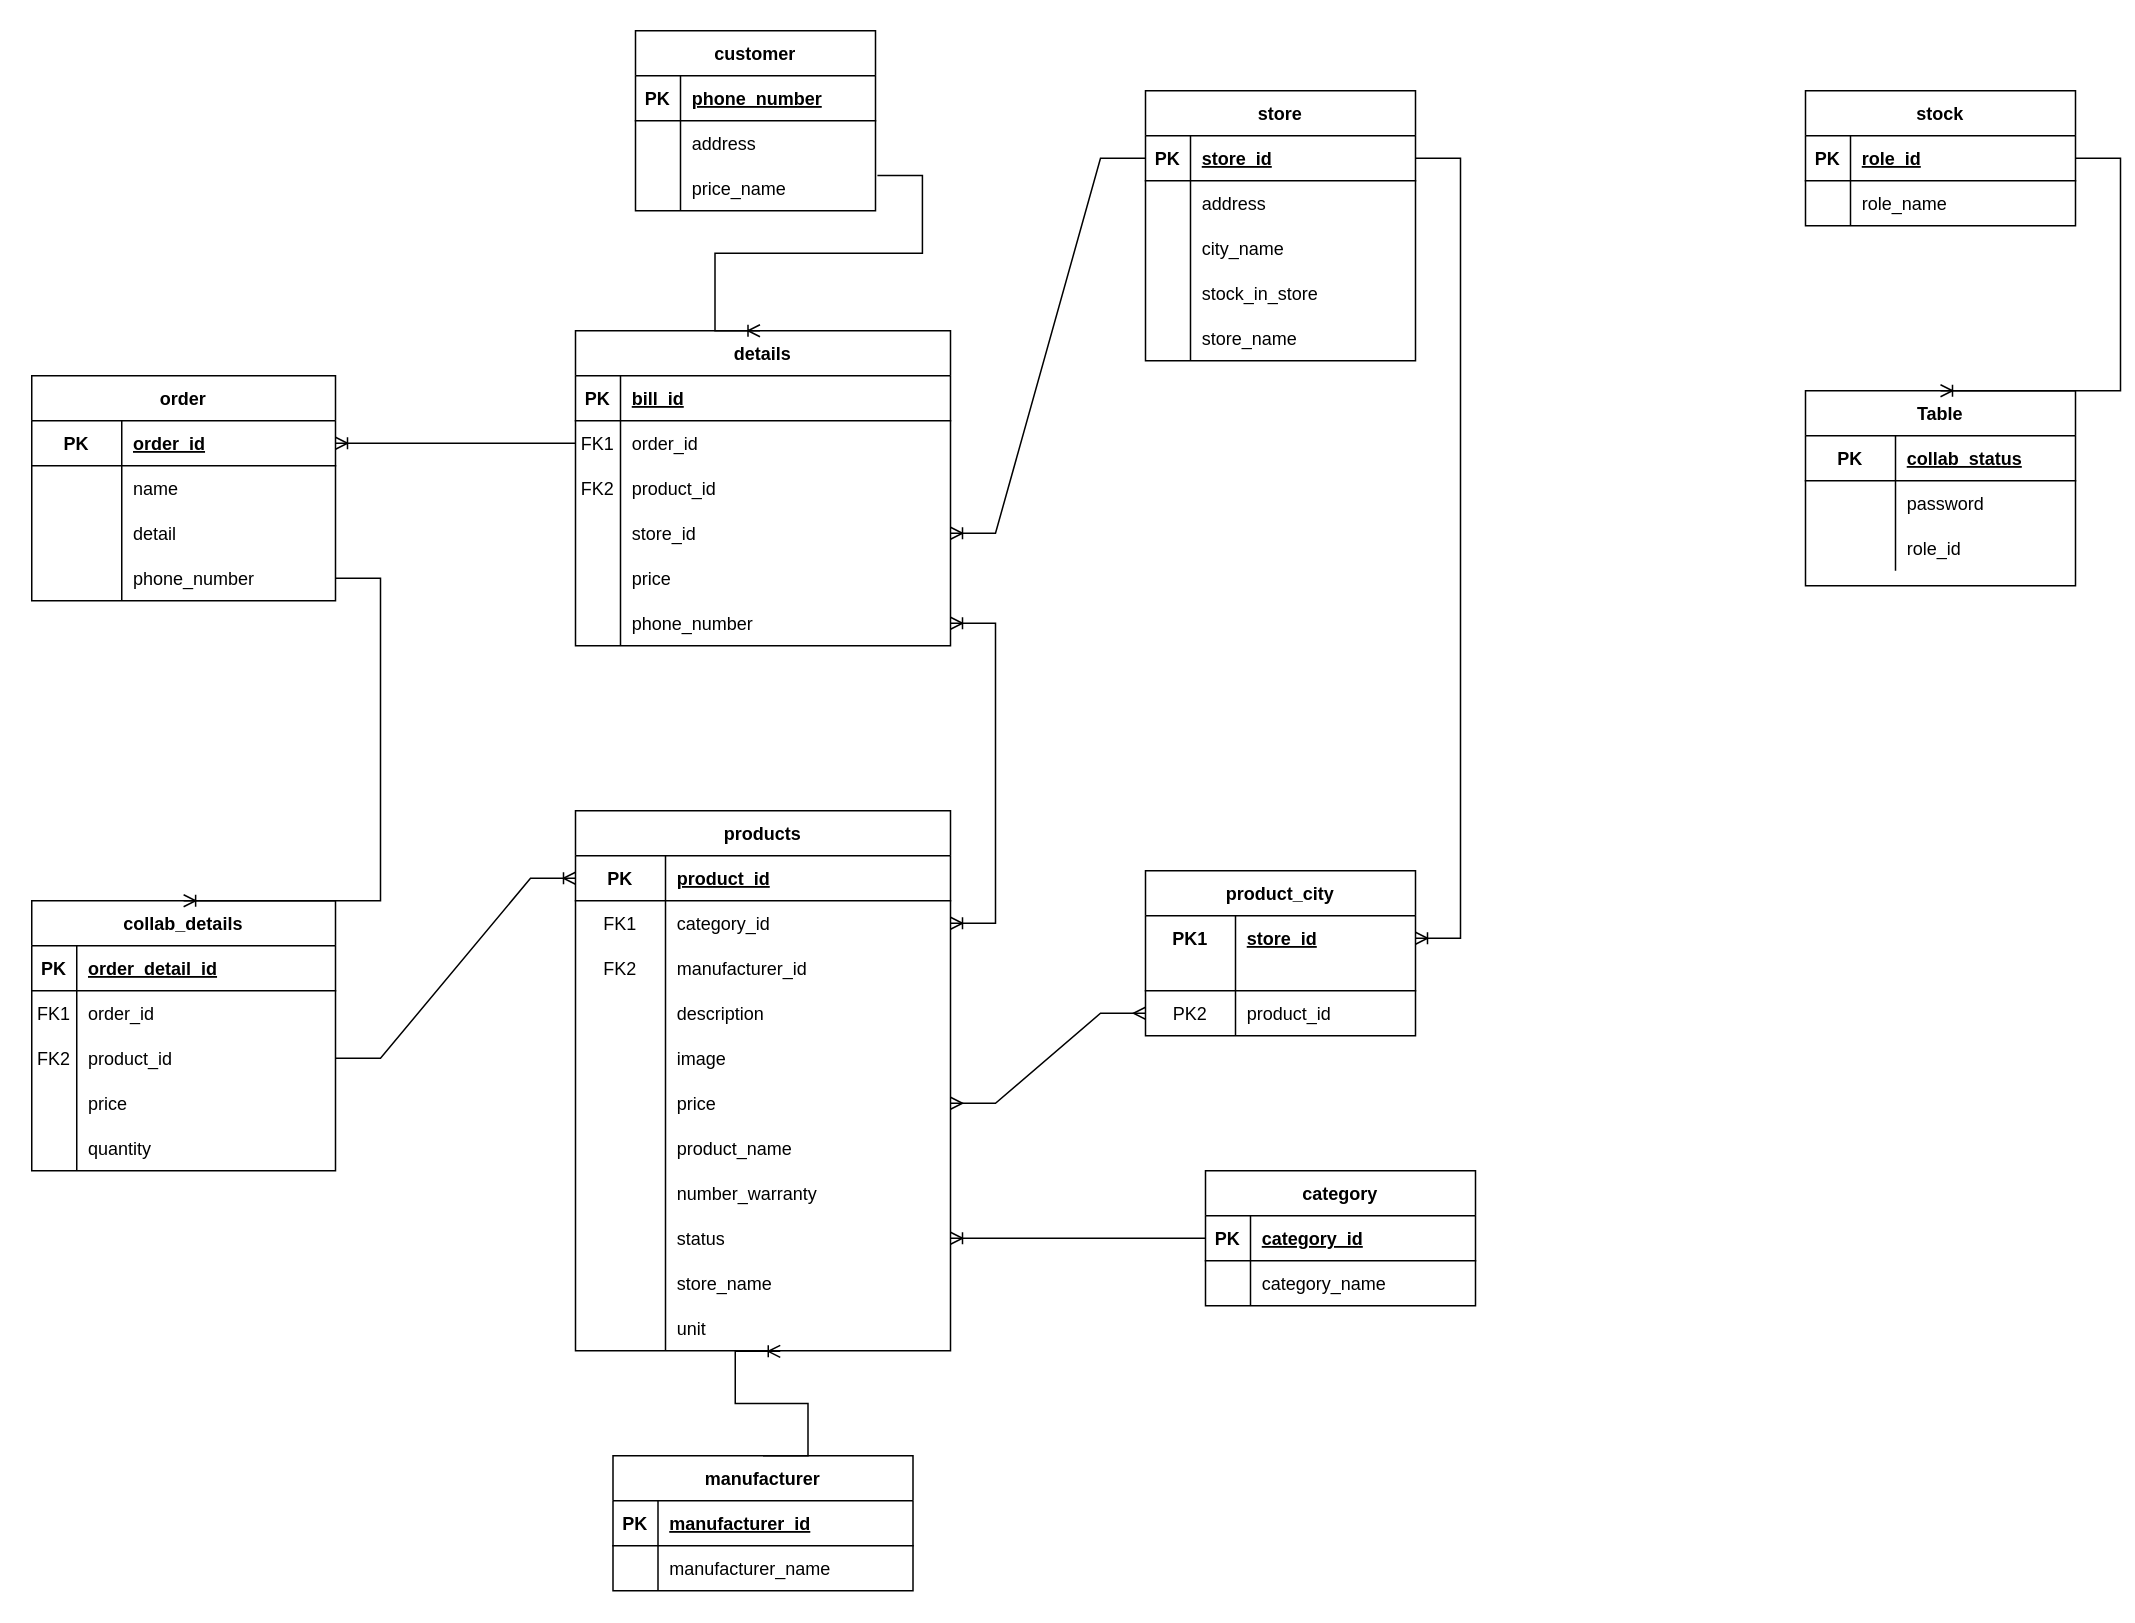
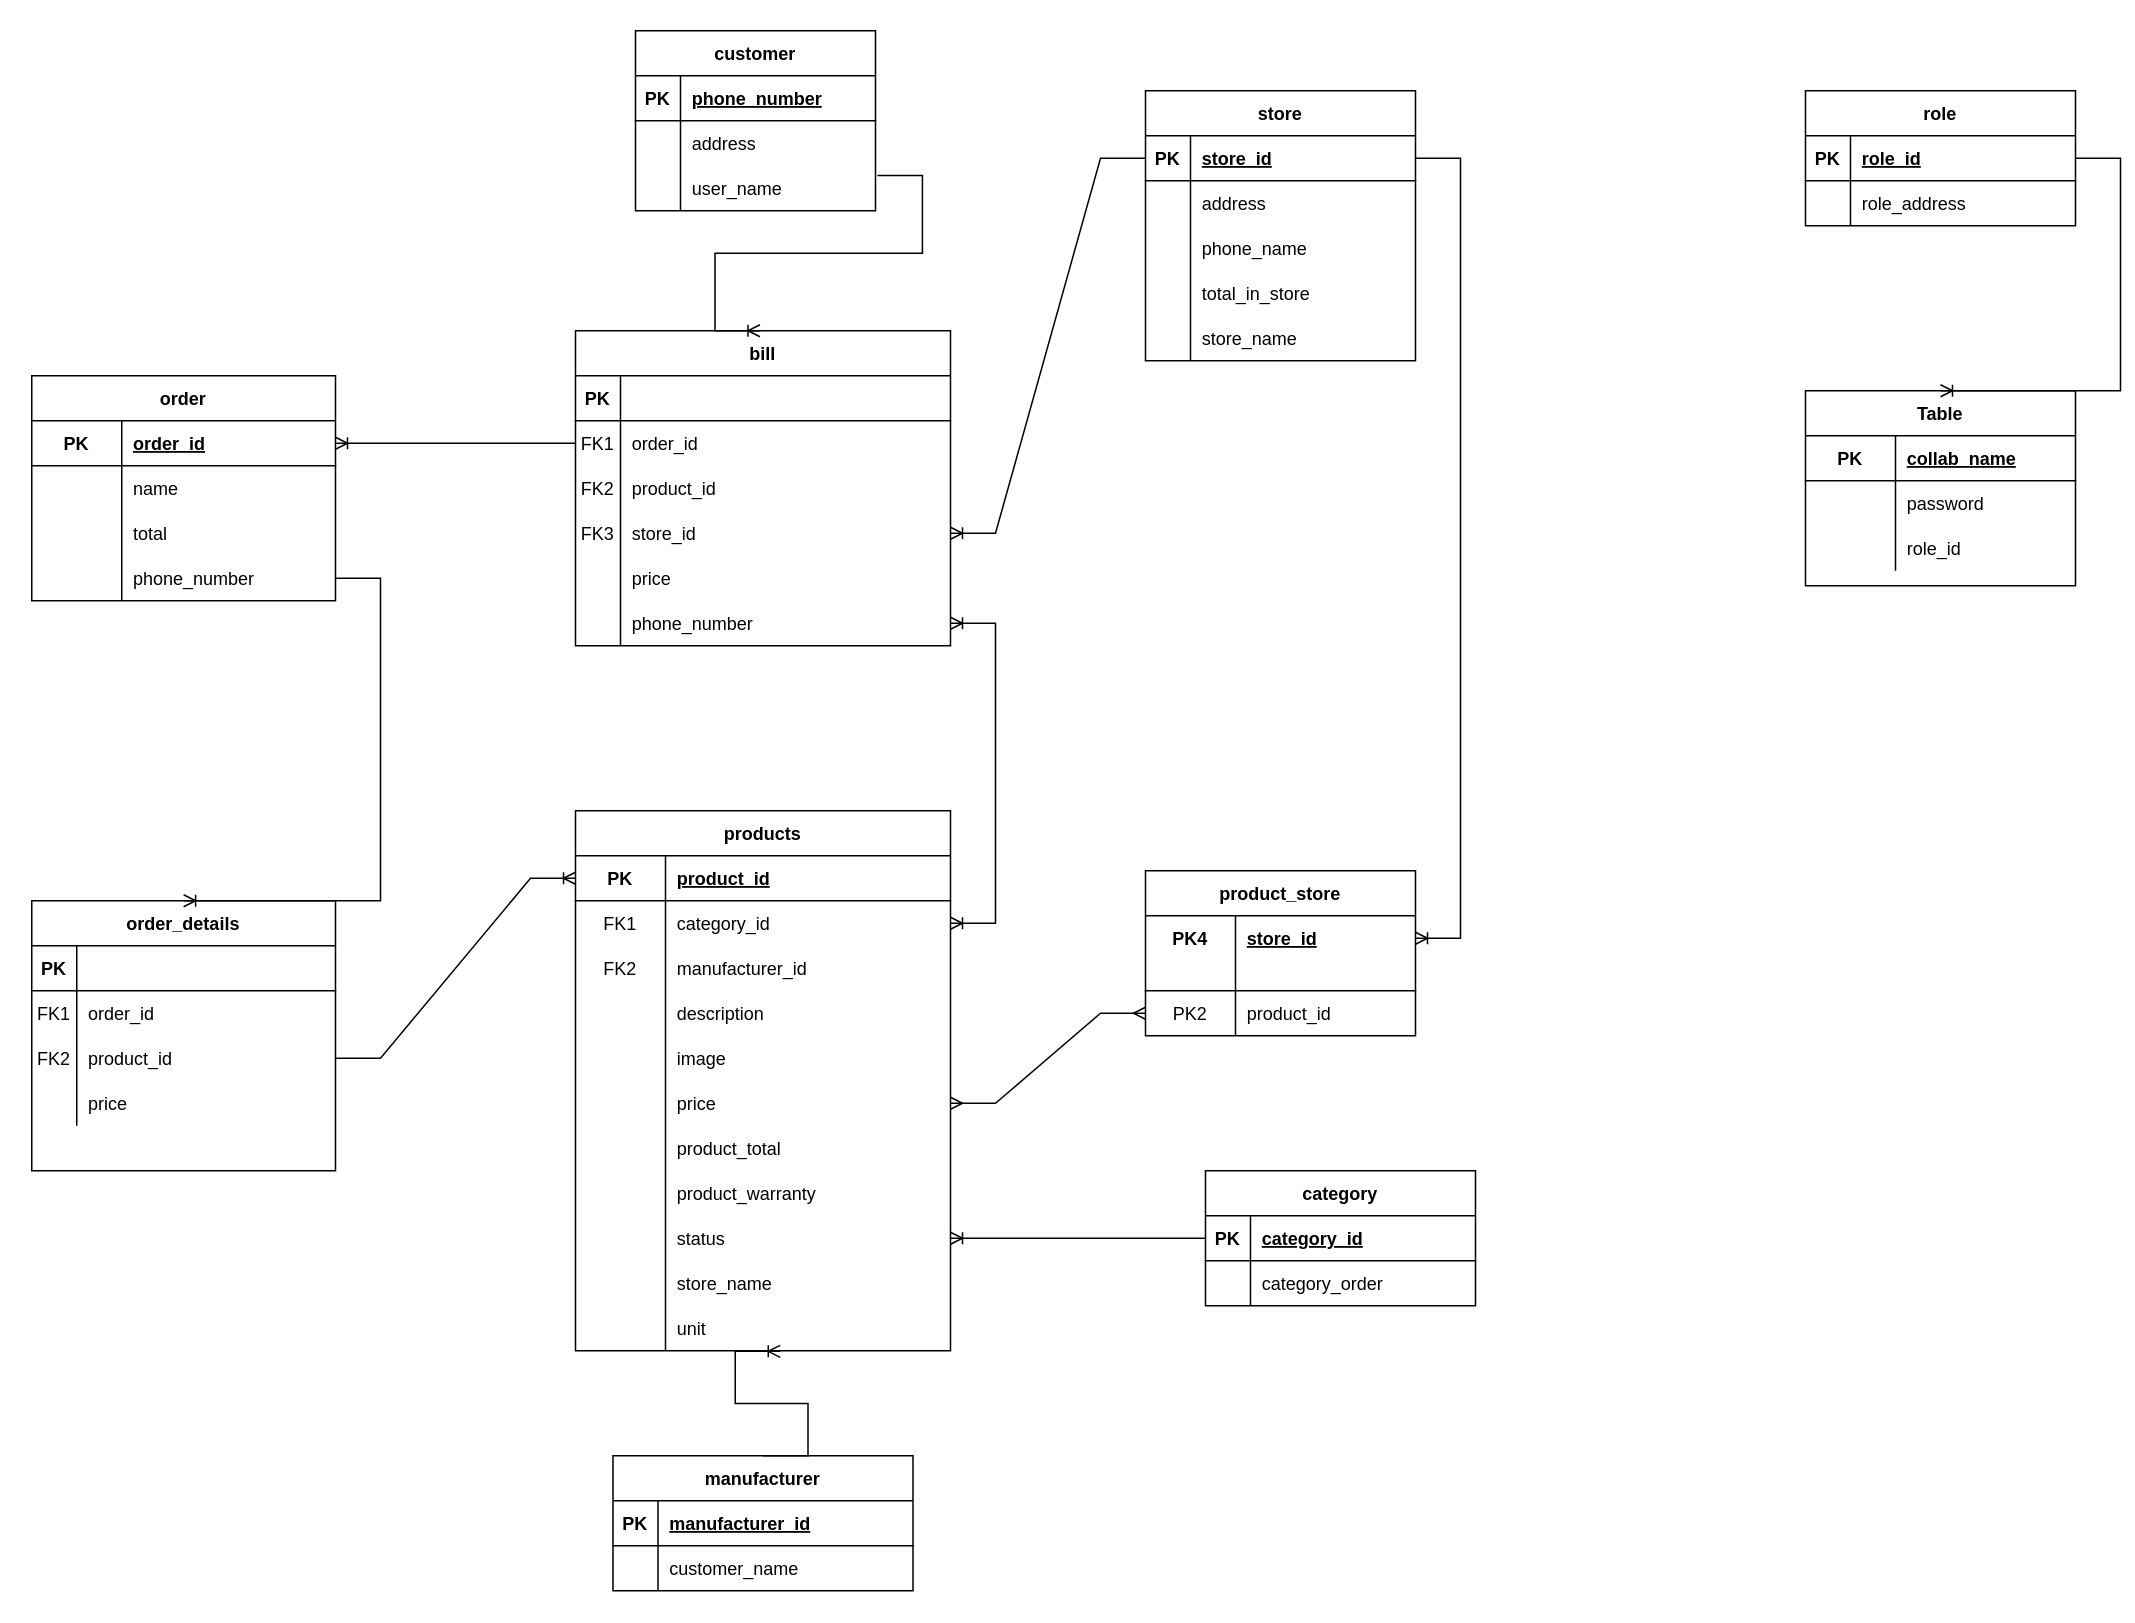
node "stock": label "stock" -> "role"
node "price_name": label "price_name" -> "user_name"
node "role_name": label "role_name" -> "role_address"
node "city_name": label "city_name" -> "phone_name"
node "stock_in_store": label "stock_in_store" -> "total_in_store"
node "details": label "details" -> "bill"
node "bill_id": removed
node "collab_status": label "collab_status" -> "collab_name"
node "FK3": added
node "detail": label "detail" -> "total"
node "product_city": label "product_city" -> "product_store"
node "collab_details": label "collab_details" -> "order_details"
node "PK1": label "PK1" -> "PK4"
node "order_detail_id": removed
node "quantity": removed
node "product_name": label "product_name" -> "product_total"
node "number_warranty": label "number_warranty" -> "product_warranty"
node "category_name": label "category_name" -> "category_order"
node "manufacturer_name": label "manufacturer_name" -> "customer_name"
